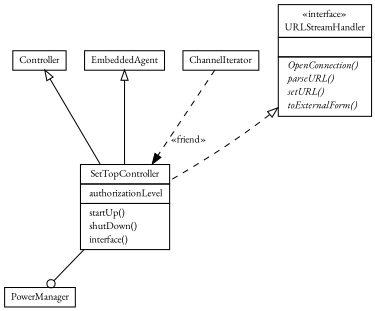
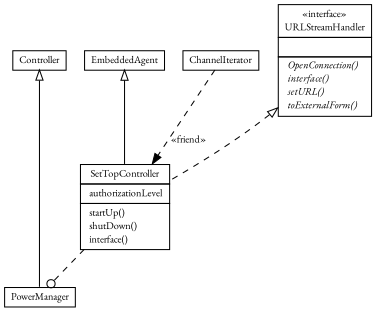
node "URLStreamHandler": text "parseURL()" -> "interface()"
edge "SetTopController" -> "Controller": now "PowerManager" -> "Controller"
edge "SetTopController" -> "PowerManager": style solid -> dashed
